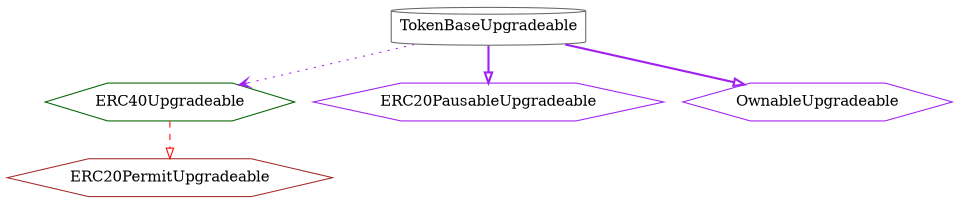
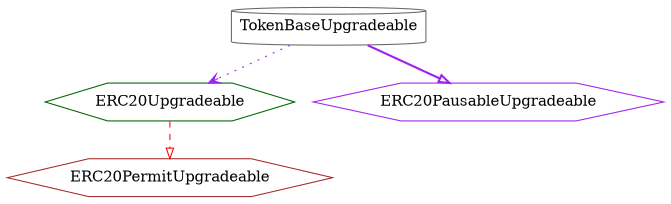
node "ERC40Upgradeable": label "ERC40Upgradeable" -> "ERC20Upgradeable"
node "OwnableUpgradeable": removed
